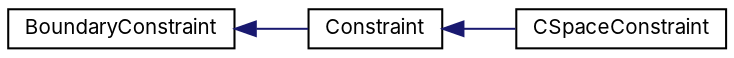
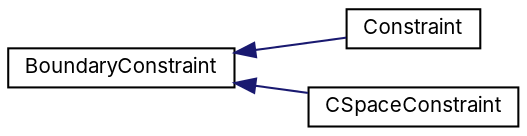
edge "CSpaceConstraint" -> "Constraint": now "CSpaceConstraint" -> "BoundaryConstraint"
